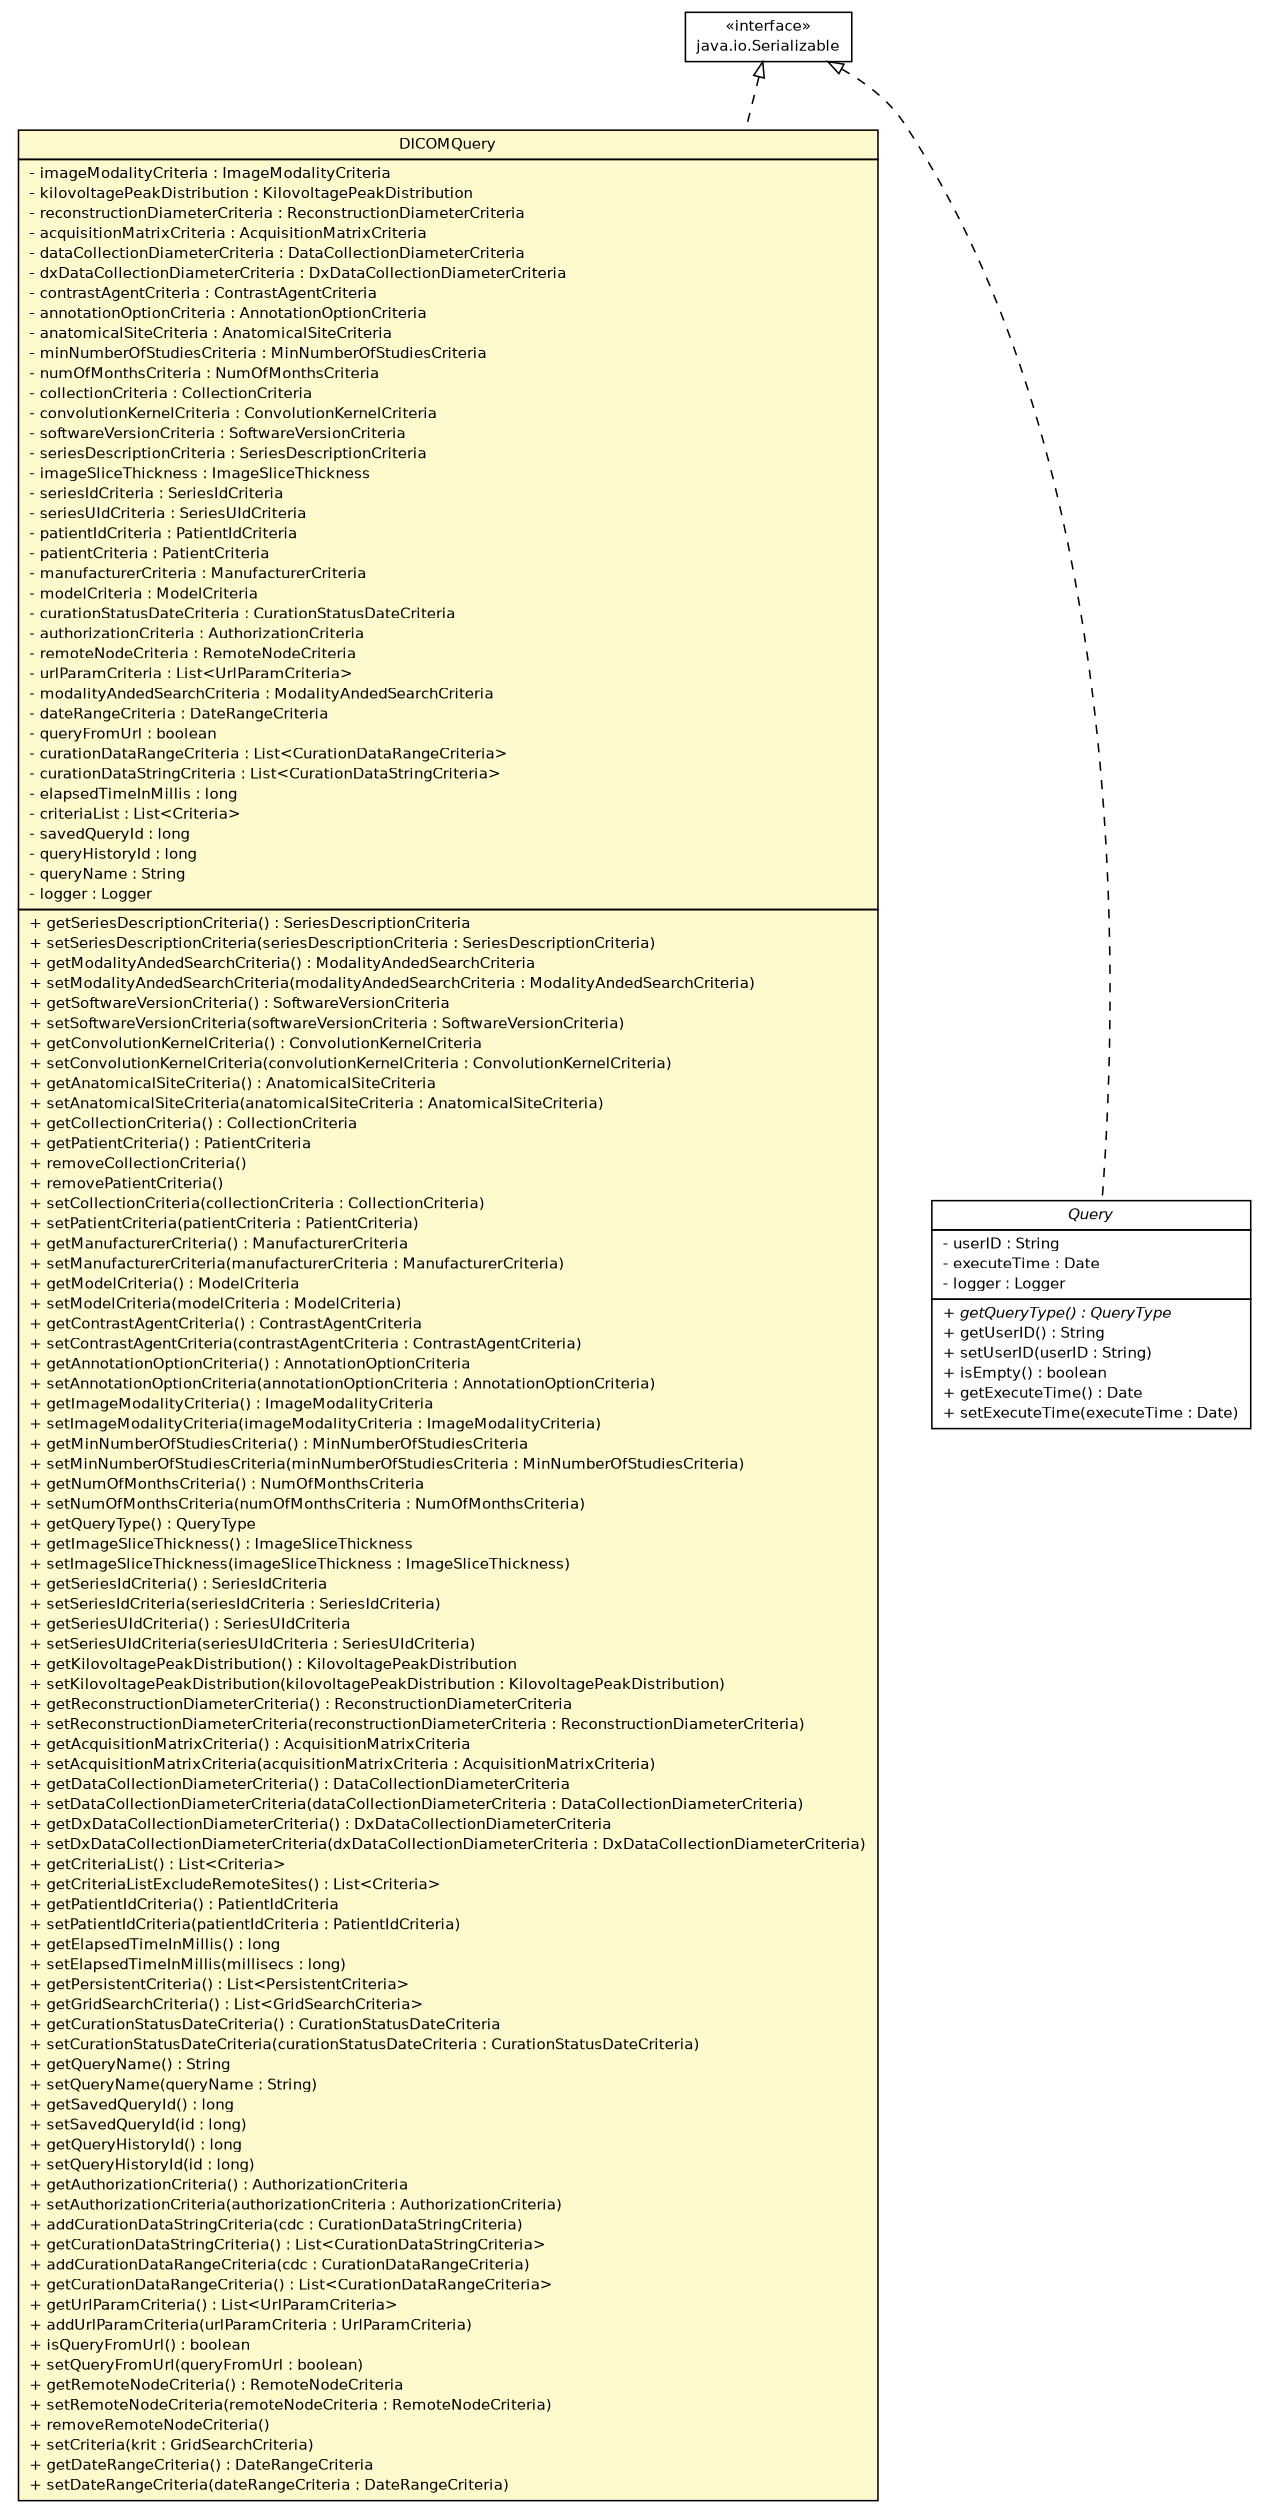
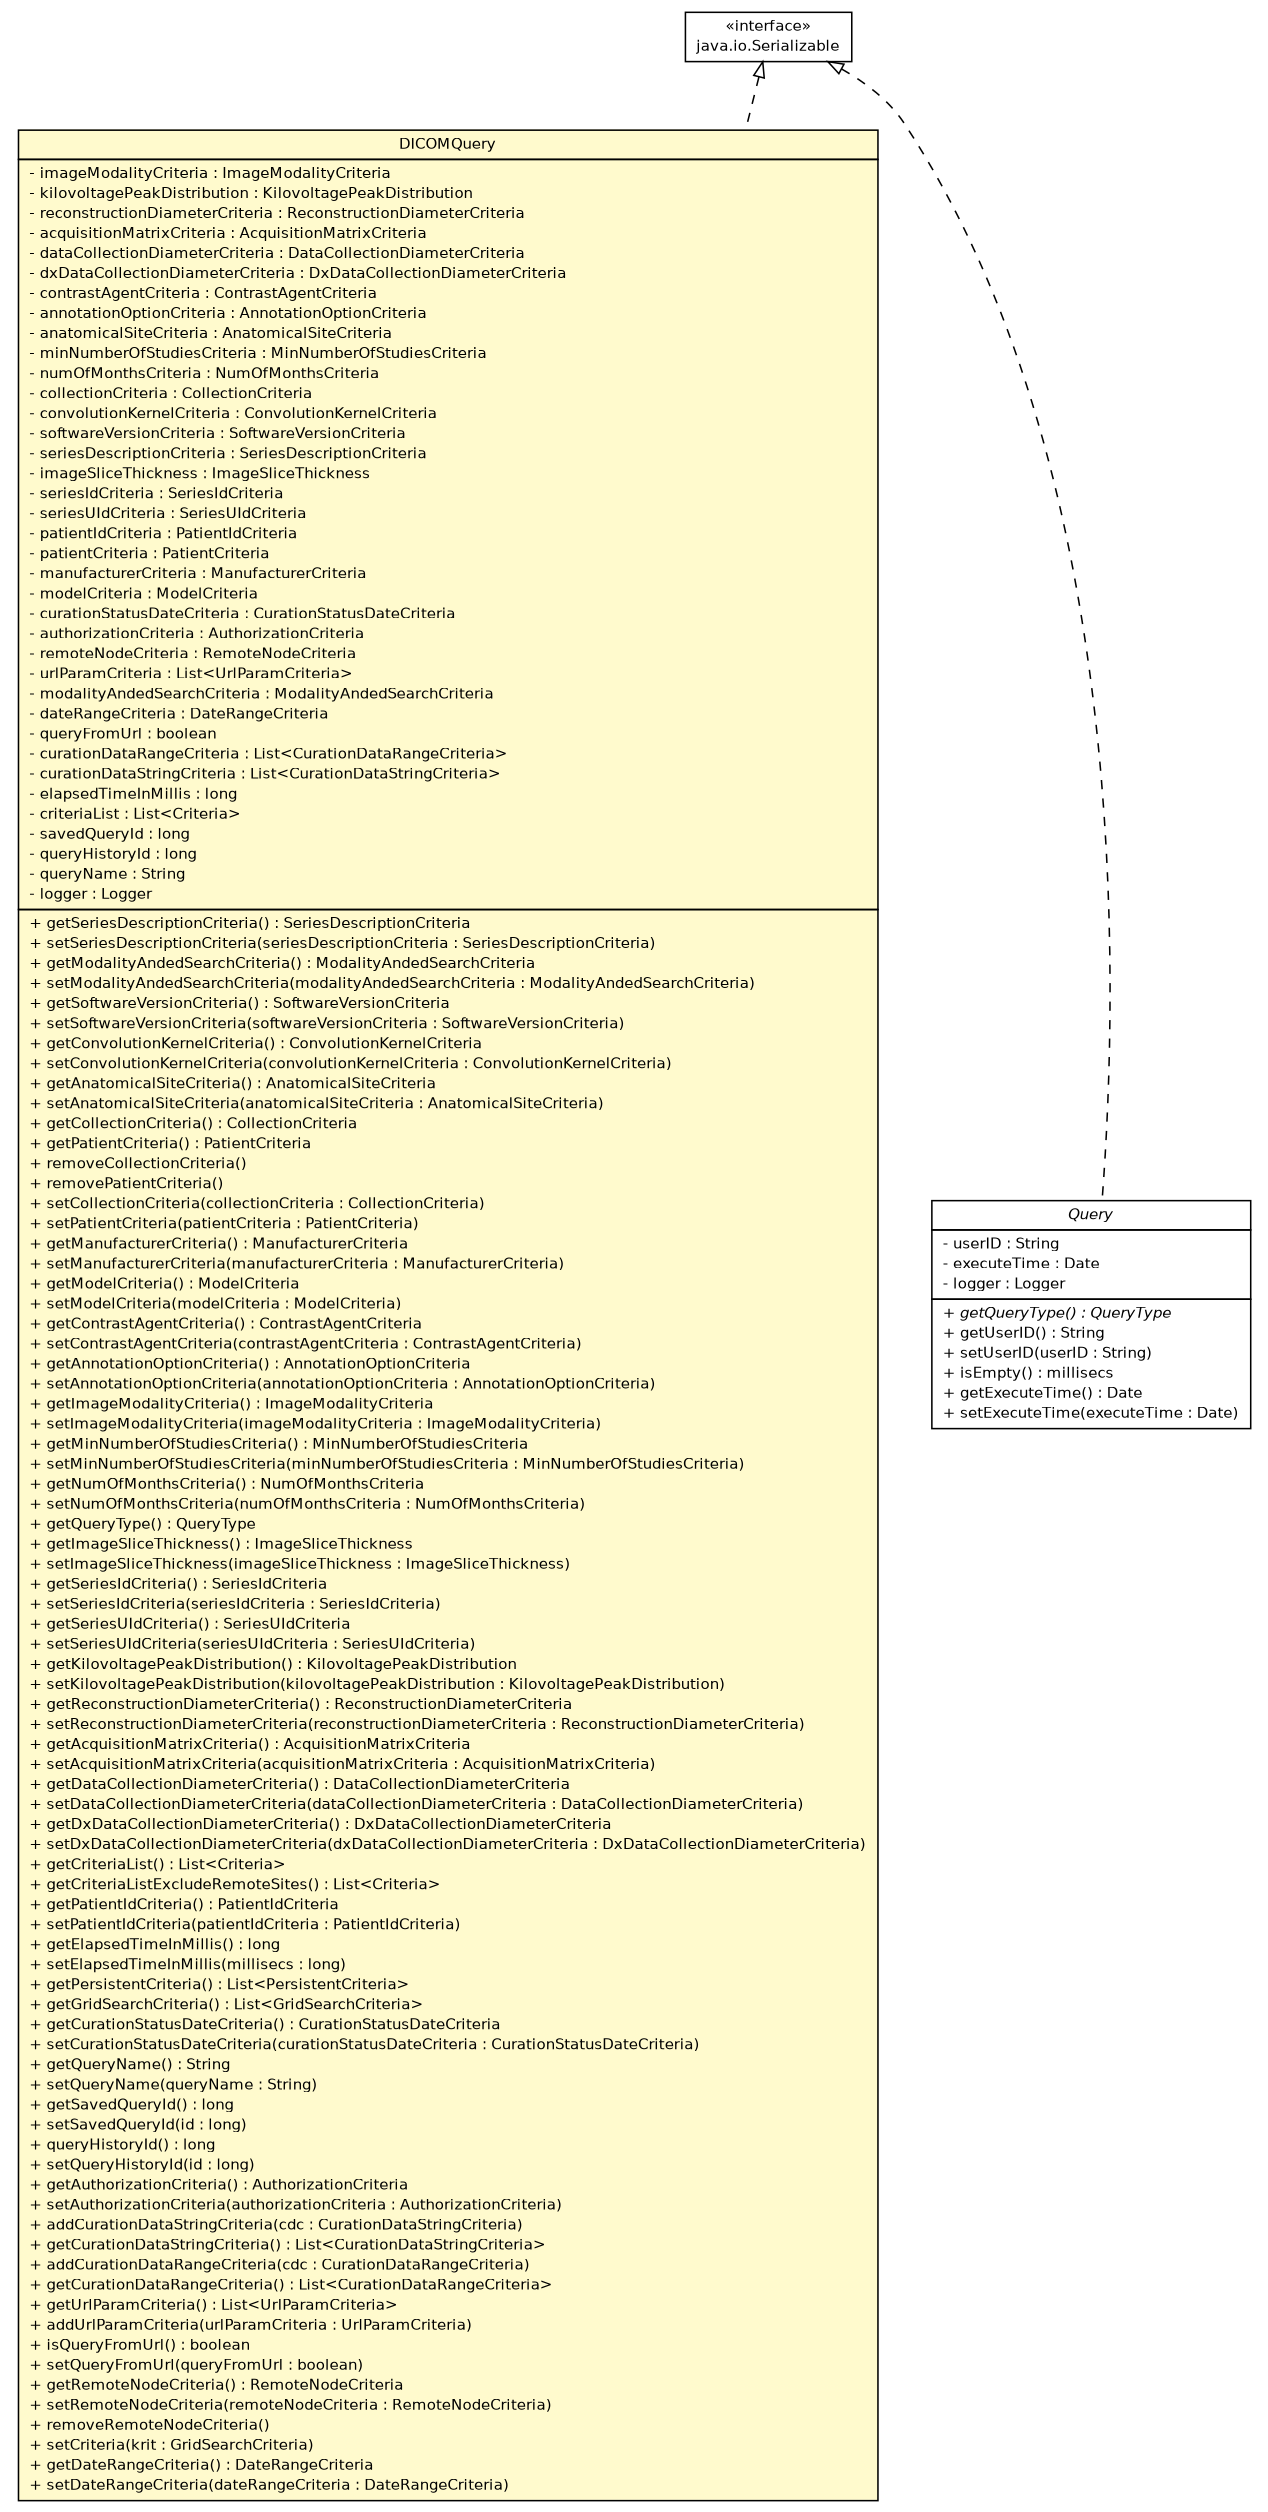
node "Query": text "+ isEmpty() : boolean" -> "+ isEmpty() : millisecs"
node "DICOMQuery": text "+ getQueryHistoryId() : long" -> "+ queryHistoryId() : long"
